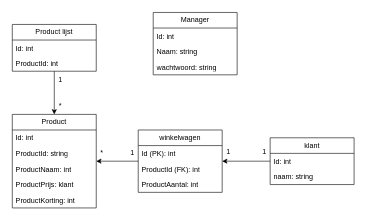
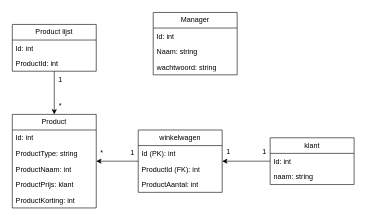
node "ProductId: string": label "ProductId: string" -> "ProductType: string"
